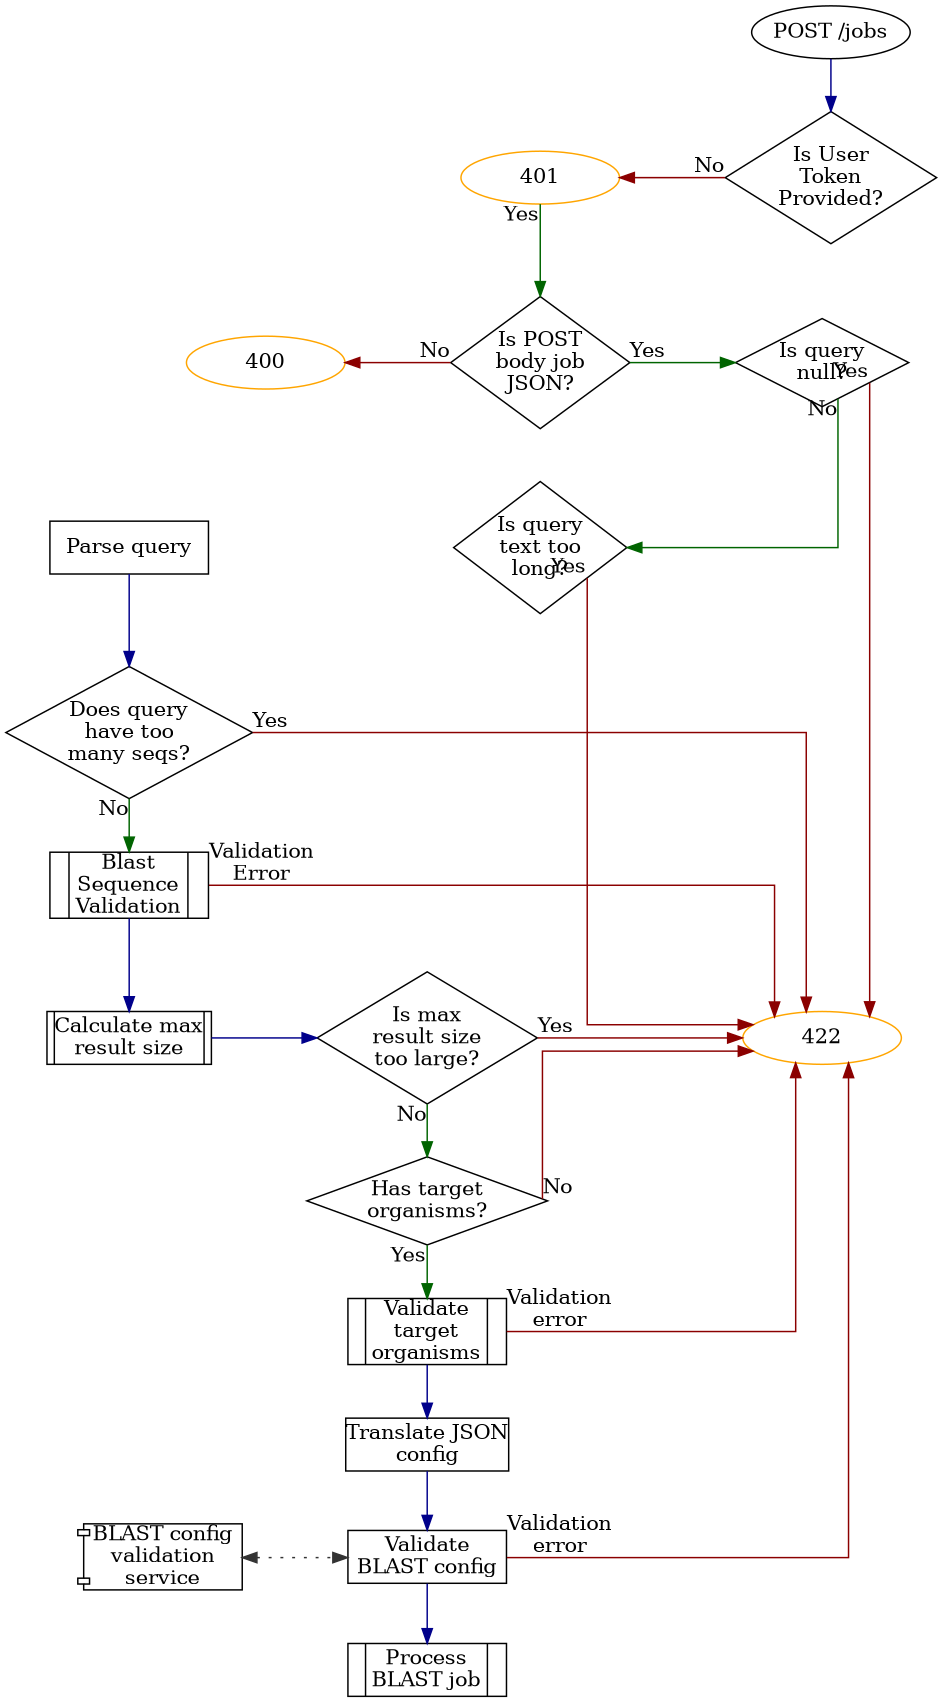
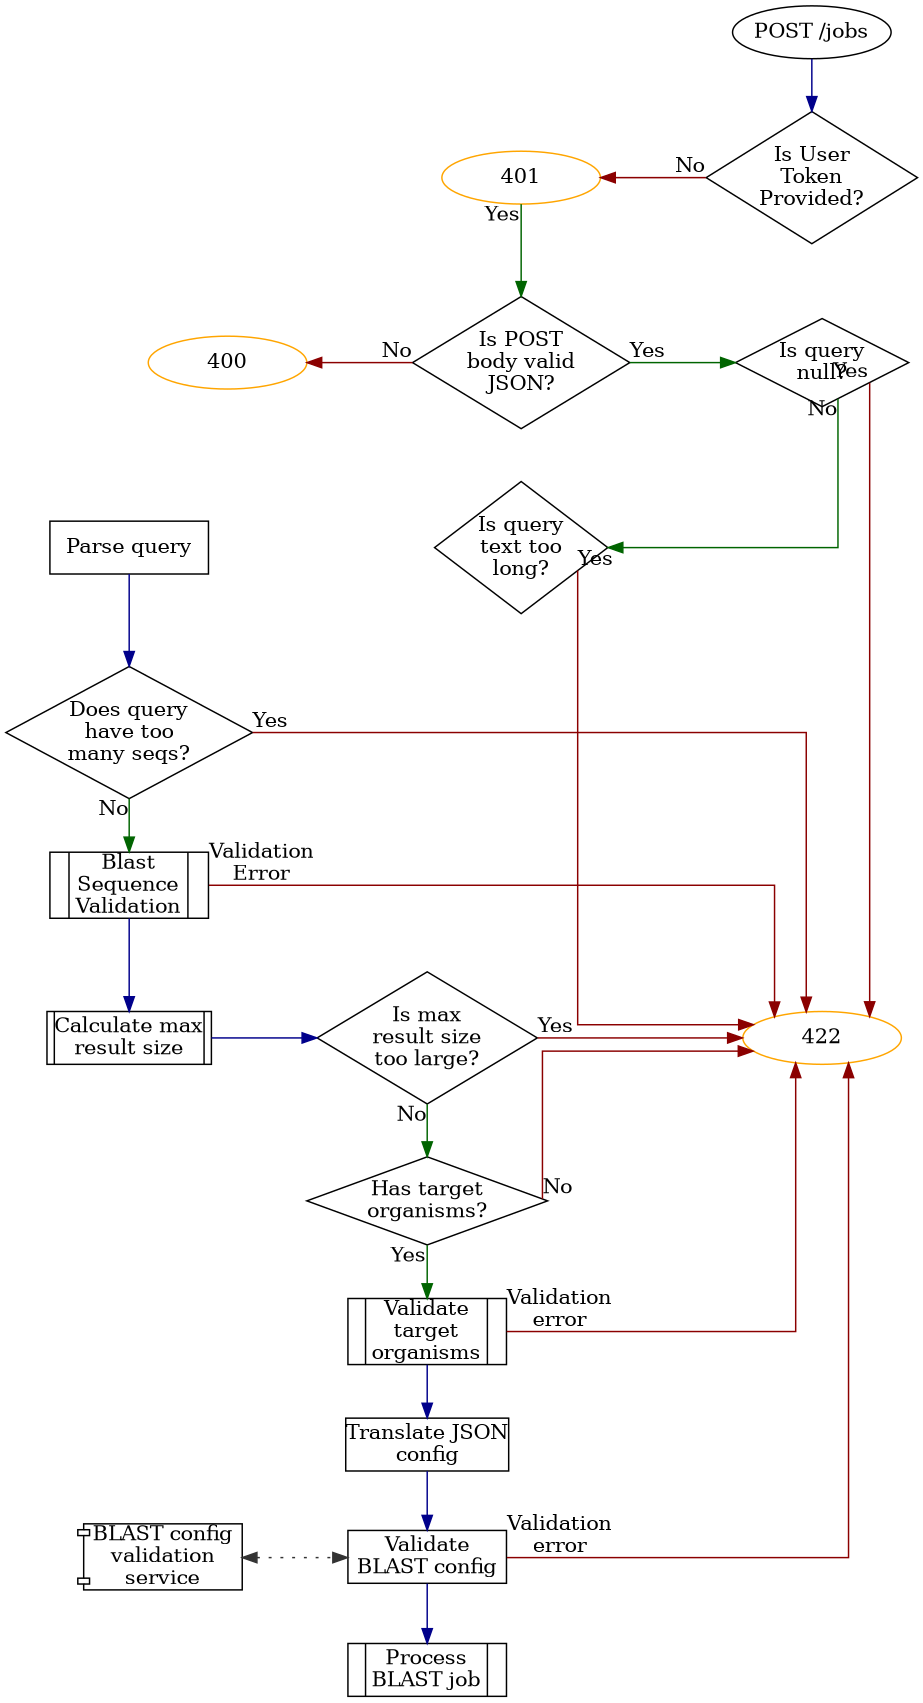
node "Is POST body job JSON?": label "Is POST body job JSON?" -> "Is POST body valid JSON?"
